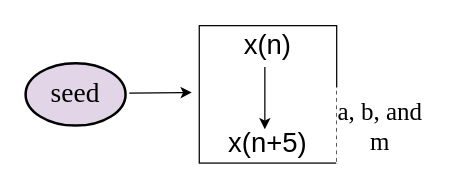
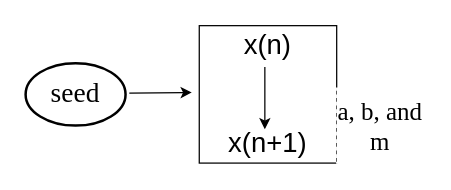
node "seed": fillcolor #e1d5e7 -> #ffffff
node "x(n) x(n+5)": label "x(n) x(n+5)" -> "x(n) x(n+1)"
